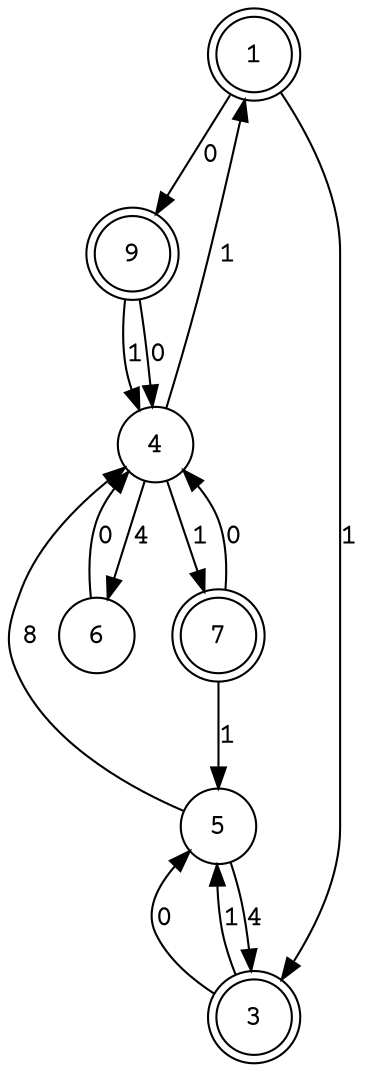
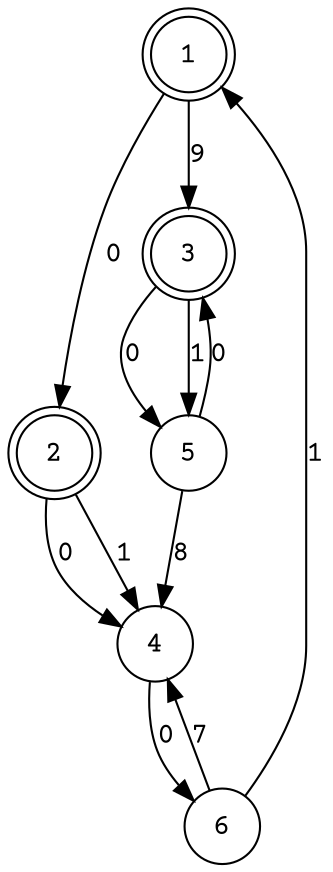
node "9": label "9" -> "2"
edge "4" -> "1": now "6" -> "1"
edge "6" -> "4": label "0" -> "7"
edge "4" -> "6": label "4" -> "0"
edge "1" -> "3": label "1" -> "9"
node "7": removed
edge "5" -> "3": label "4" -> "0"
